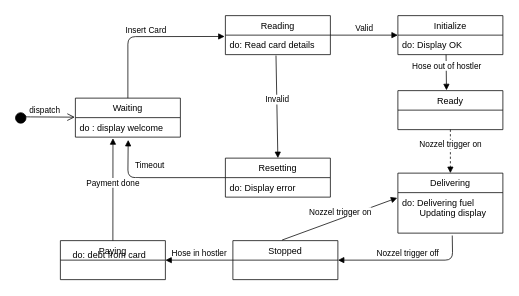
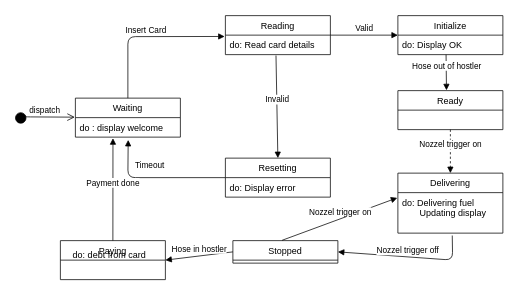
node "Stopped": size 105x39 -> 105x23
